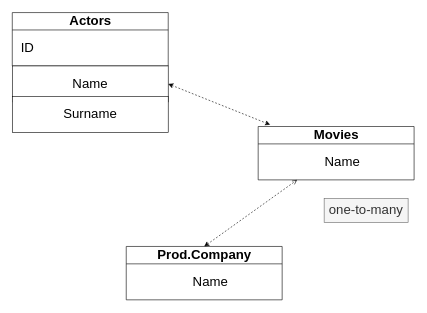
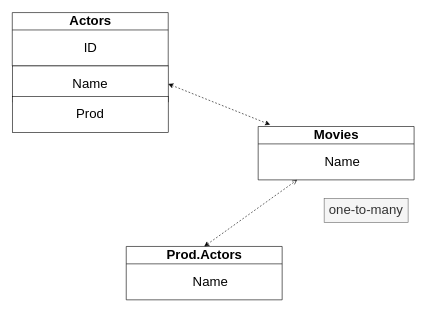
node "ID": moved (27, 48) -> (90, 48)
node "Surname": label "Surname" -> "Prod"
node "Prod.Company": label "Prod.Company" -> "Prod.Actors"
